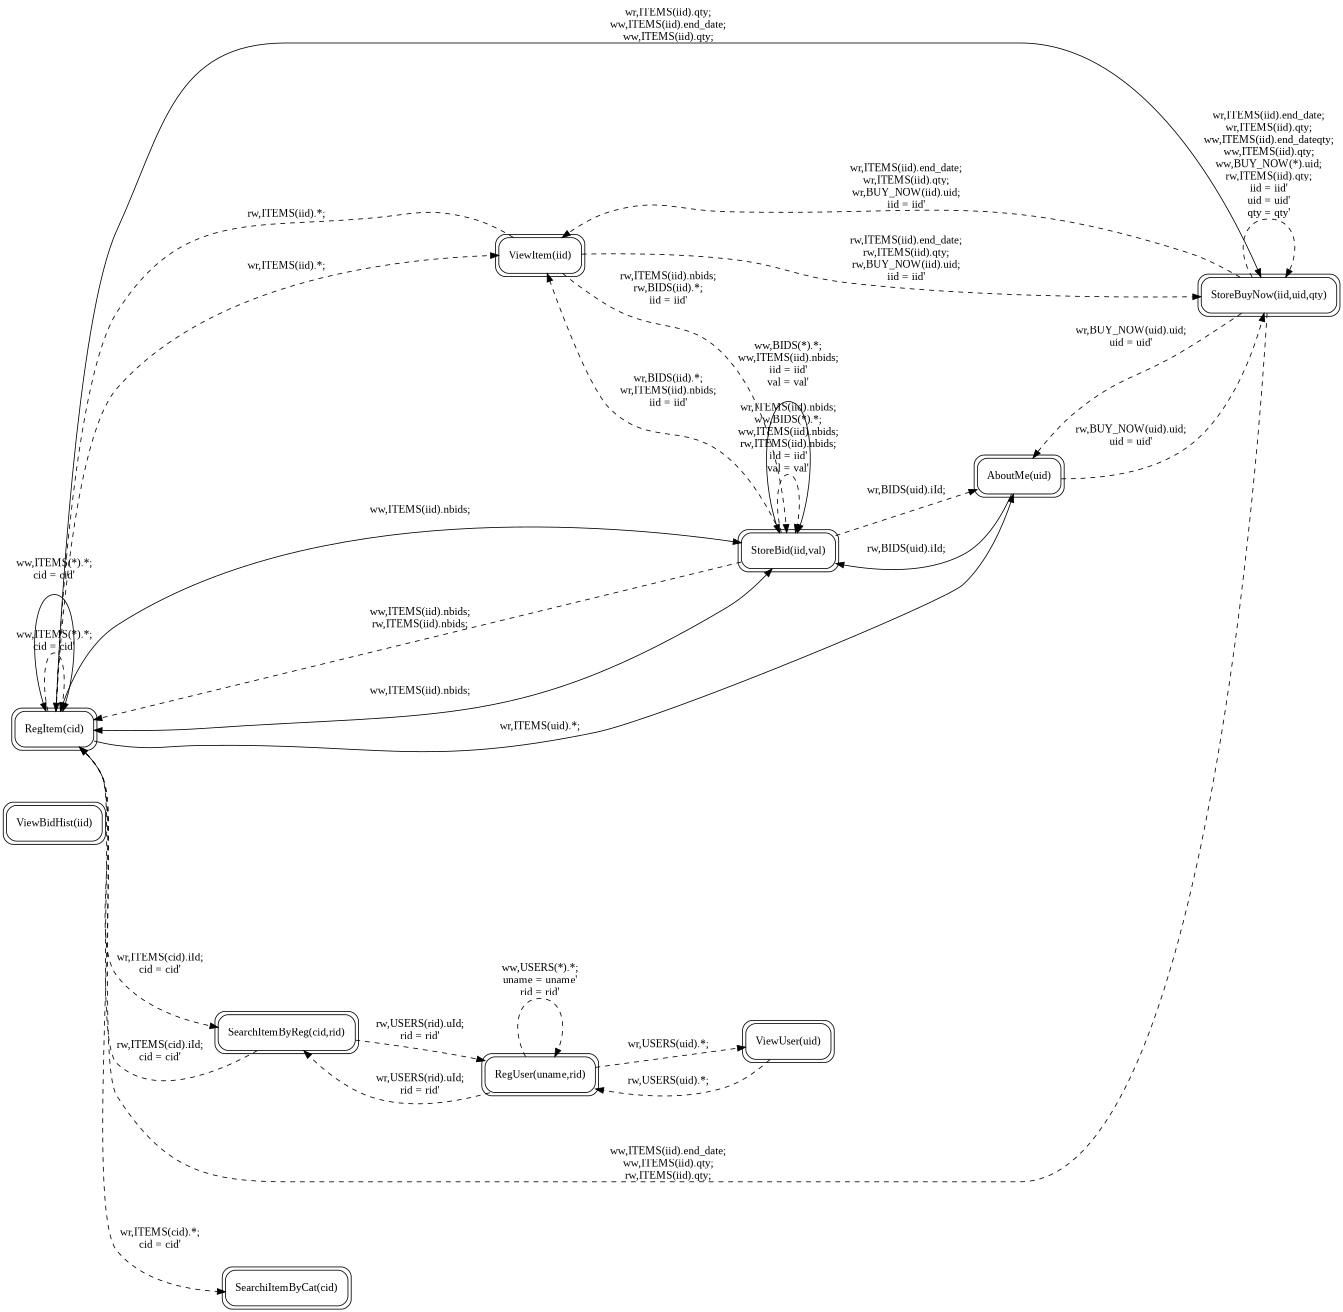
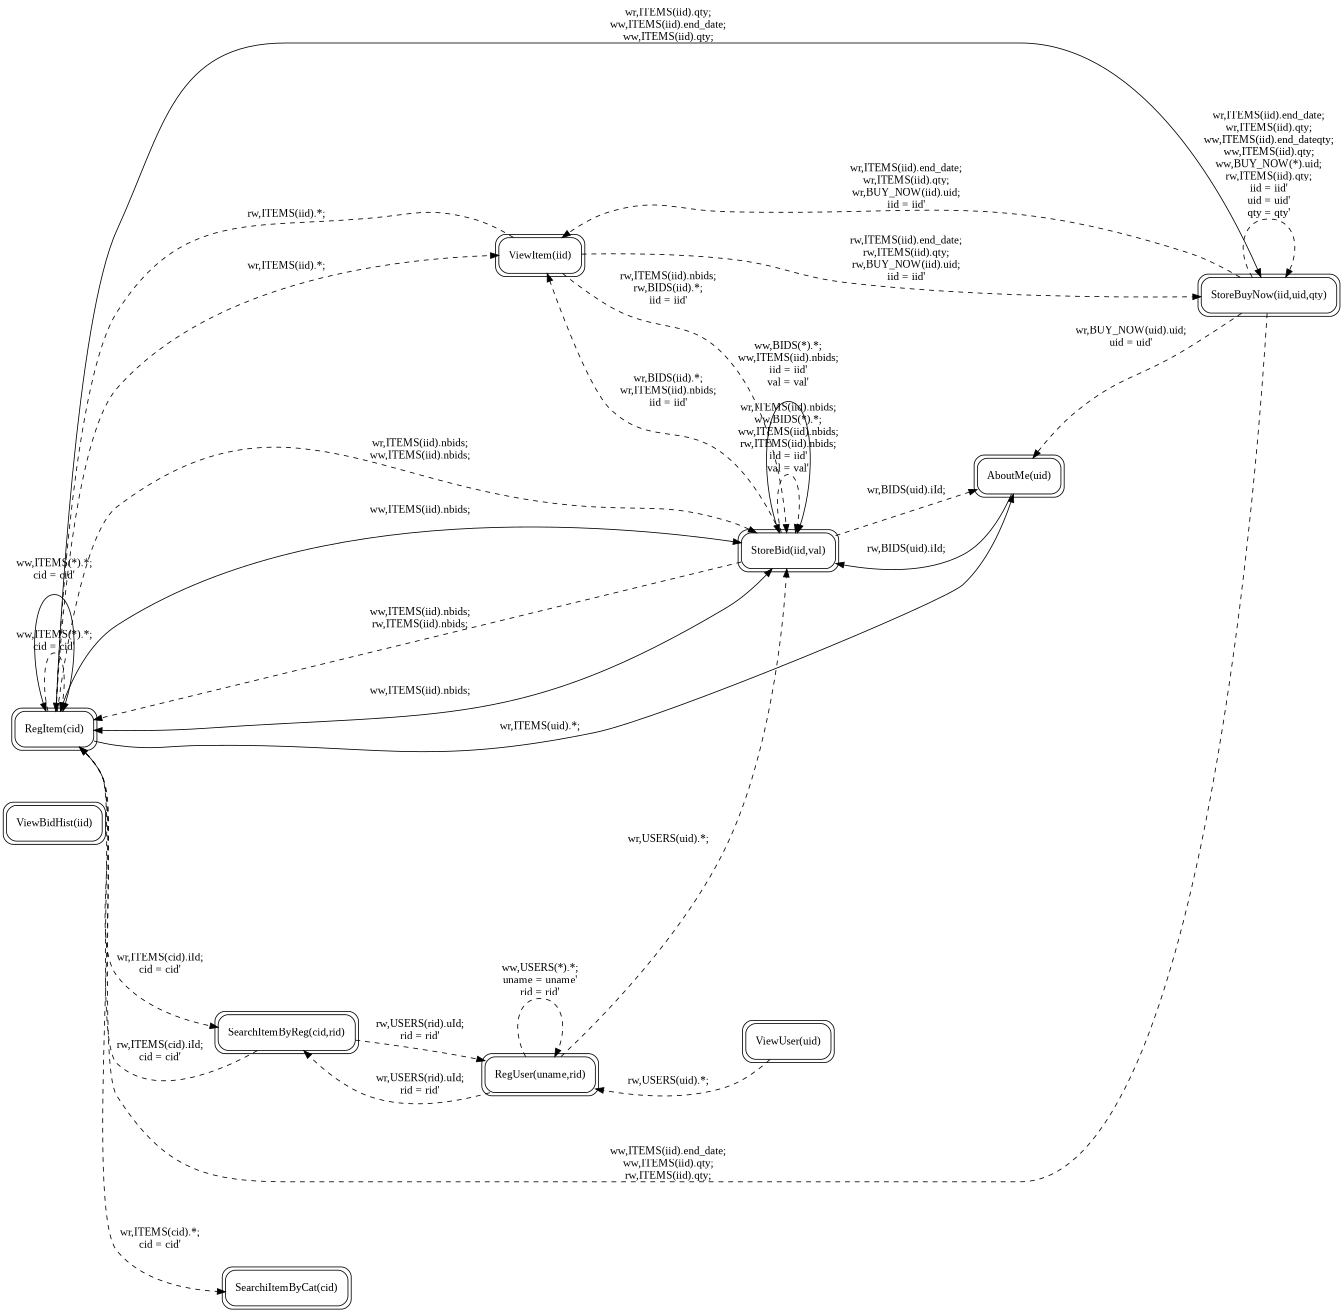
edge "AboutMe(uid)" -> "StoreBuyNow(iid,uid,qty)": removed, label "rw,BUY_NOW(uid).uid; uid = uid'"
edge "RegItem(cid)" -> "StoreBid(iid,val)": added, label "wr,ITEMS(iid).nbids; ww,ITEMS(iid).nbids;"
edge "RegUser(uname,rid)" -> "ViewUser(uid)": now "RegUser(uname,rid)" -> "StoreBid(iid,val)"
